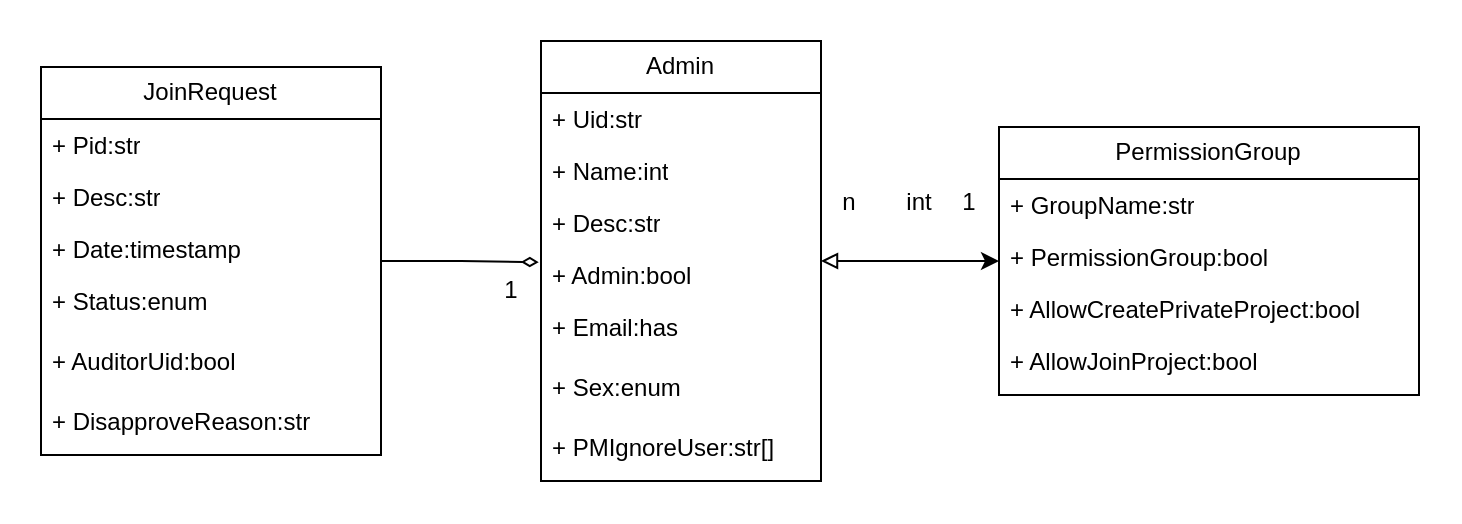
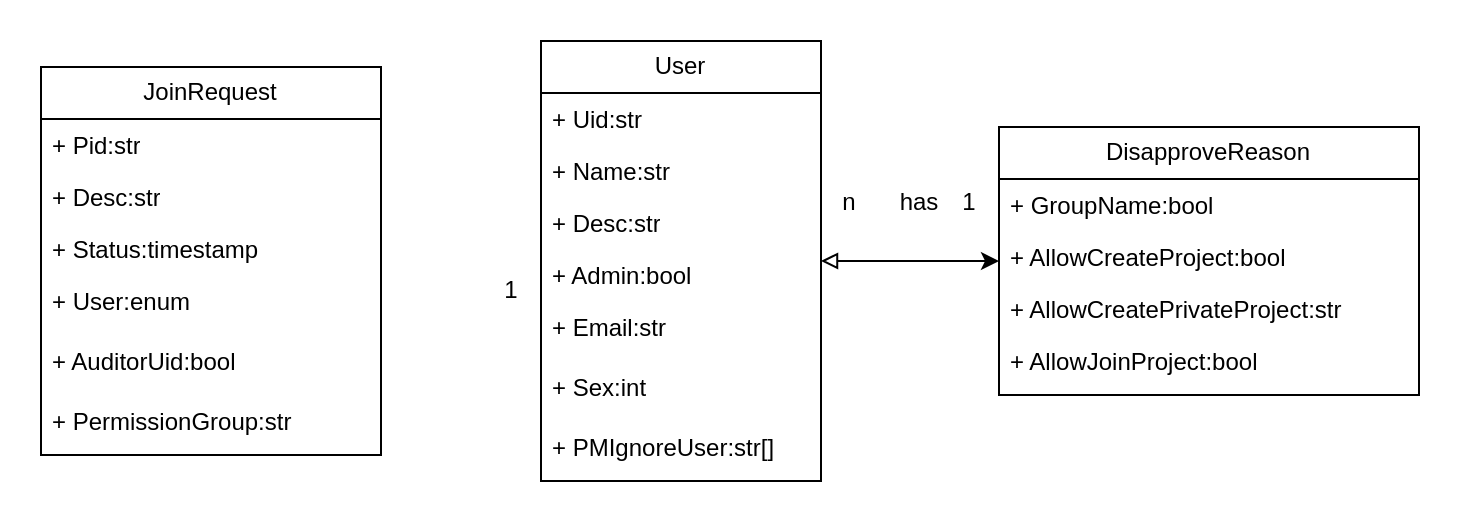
node "Admin": label "Admin" -> "User"
node "PermissionGroup": label "PermissionGroup" -> "DisapproveReason"
node "+ Name:int": label "+ Name:int" -> "+ Name:str"
node "int": label "int" -> "has"
node "+ GroupName:str": label "+ GroupName:str" -> "+ GroupName:bool"
node "+ Date:timestamp": label "+ Date:timestamp" -> "+ Status:timestamp"
node "+ PermissionGroup:bool": label "+ PermissionGroup:bool" -> "+ AllowCreateProject:bool"
edge "JoinRequest" -> "+ Admin:bool": removed
node "+ Status:enum": label "+ Status:enum" -> "+ User:enum"
node "+ AllowCreatePrivateProject:bool": label "+ AllowCreatePrivateProject:bool" -> "+ AllowCreatePrivateProject:str"
node "+ Email:has": label "+ Email:has" -> "+ Email:str"
node "+ Sex:enum": label "+ Sex:enum" -> "+ Sex:int"
node "+ DisapproveReason:str": label "+ DisapproveReason:str" -> "+ PermissionGroup:str"
